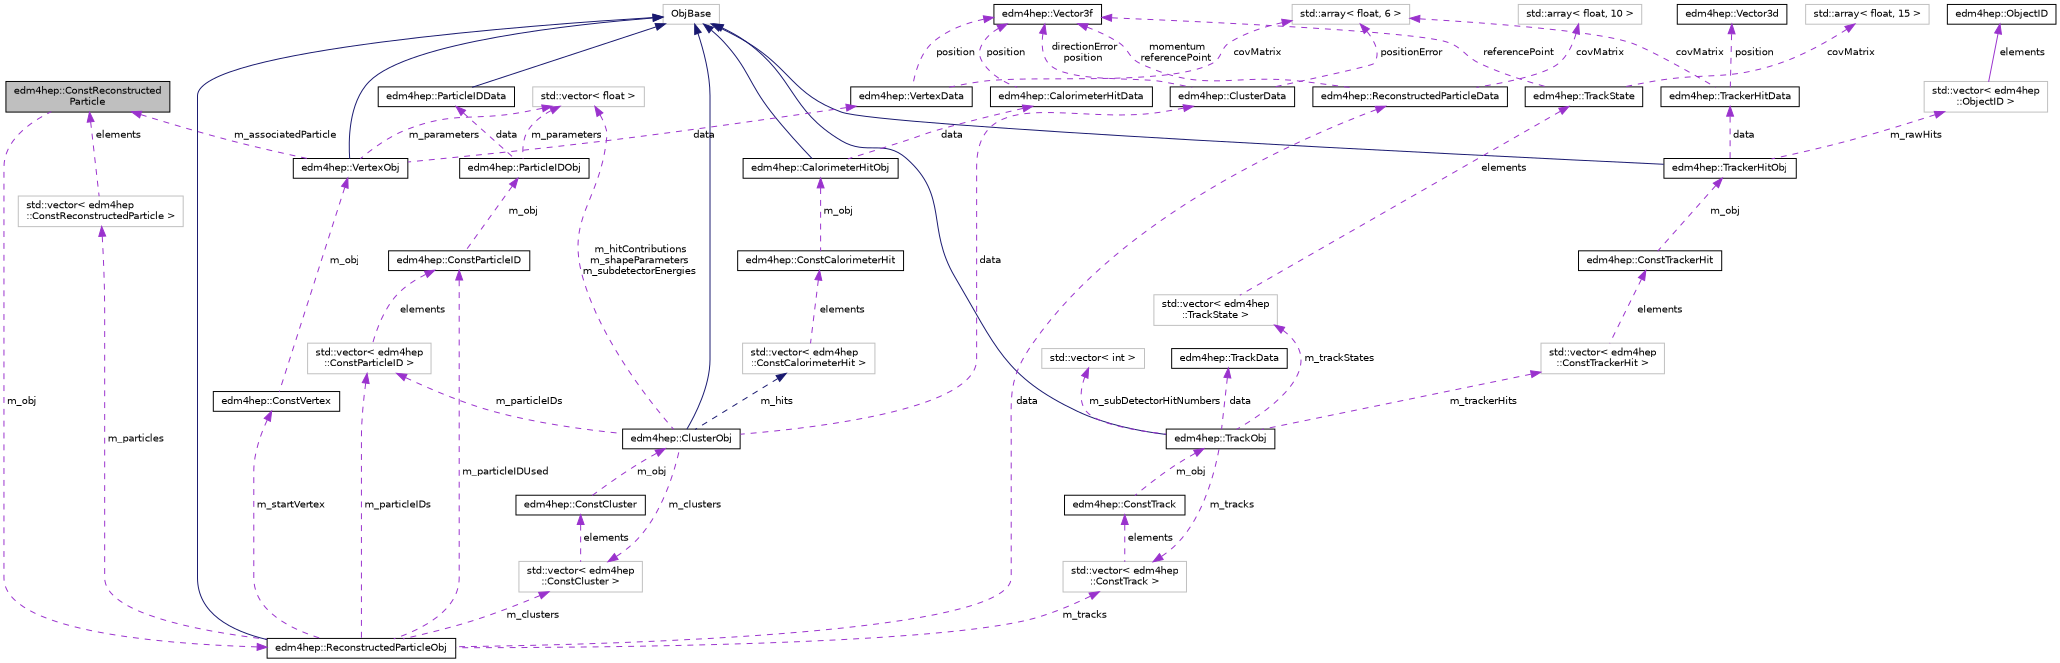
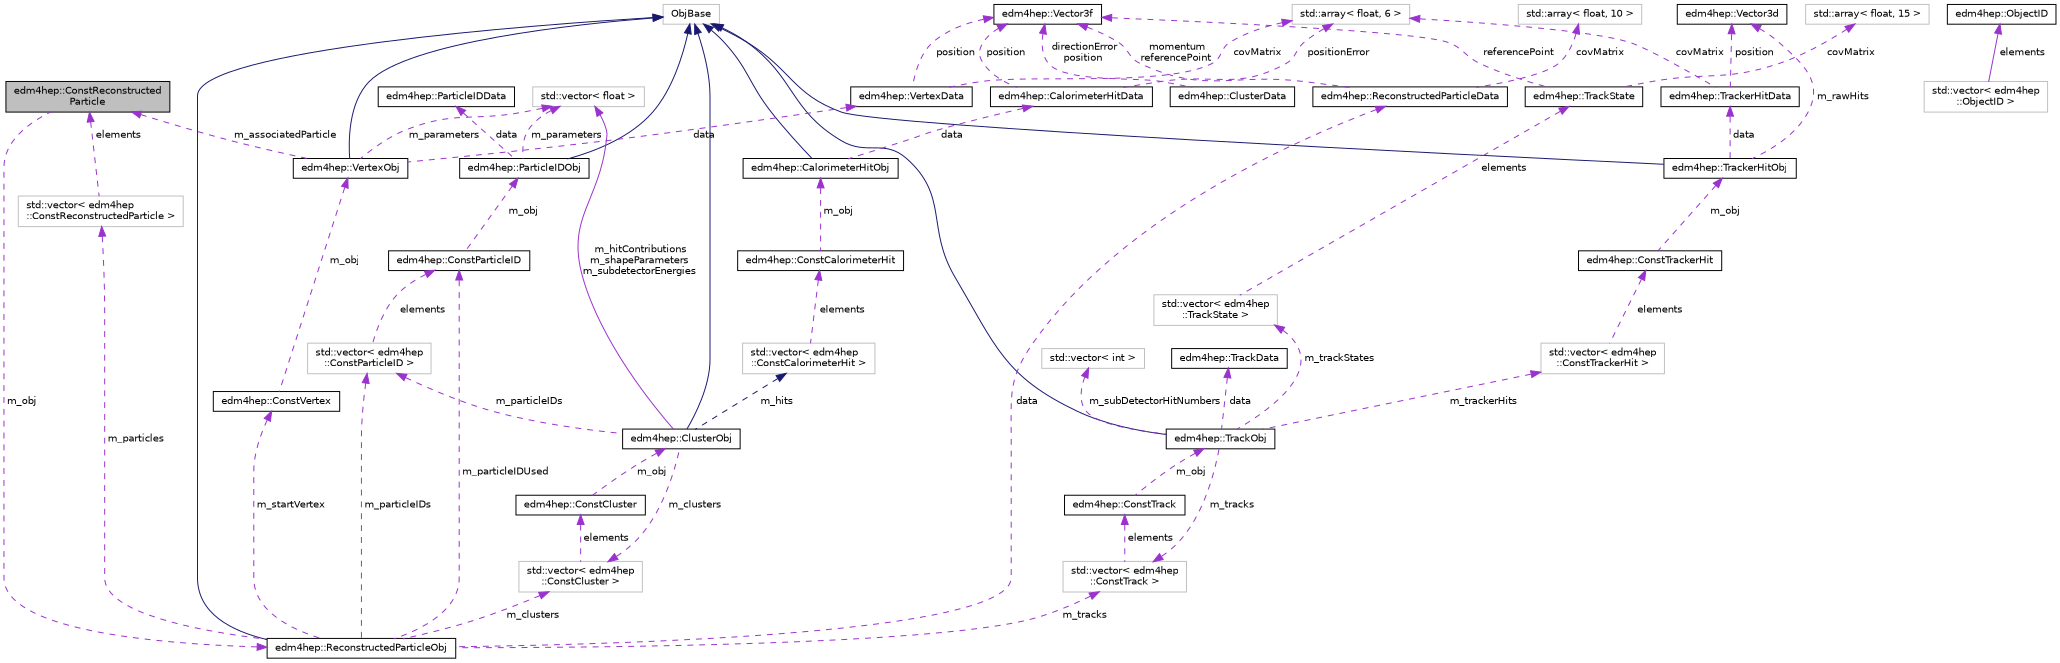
edge "edm4hep::ParticleIDData" -> "ObjBase": now "edm4hep::ParticleIDObj" -> "ObjBase"
edge "edm4hep::ClusterData" -> "std::array< float, 6 >": now "edm4hep::CalorimeterHitData" -> "std::array< float, 6 >"
edge "edm4hep::TrackerHitObj" -> "std::vector< edm4hep ::ObjectID >": now "edm4hep::TrackerHitObj" -> "edm4hep::Vector3d"
edge "edm4hep::ClusterObj" -> "edm4hep::ClusterData": removed, label "data"
edge "edm4hep::ClusterObj" -> "std::vector< float >": style dashed -> solid
